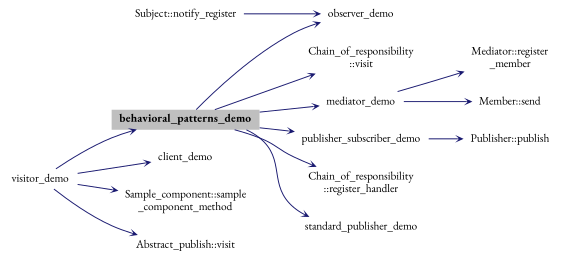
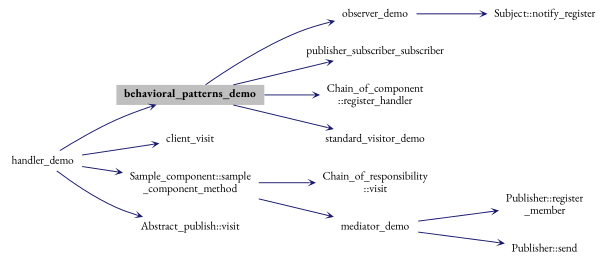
edge "Subject::notify_register" -> "observer_demo": reversed
node "Mediator::register _member": label "Mediator::register _member" -> "Publisher::register _member"
edge "behavioral_patterns_demo" -> "Chain_of_responsibility ::visit": now "Sample_component::sample _component_method" -> "Chain_of_responsibility ::visit"
node "Member::send": label "Member::send" -> "Publisher::send"
edge "behavioral_patterns_demo" -> "mediator_demo": now "Sample_component::sample _component_method" -> "mediator_demo"
node "publisher_subscriber_demo": label "publisher_subscriber_demo" -> "publisher_subscriber_subscriber"
node "Publisher::publish": removed
node "client_demo": label "client_demo" -> "client_visit"
node "visitor_demo": label "visitor_demo" -> "handler_demo"
node "Chain_of_responsibility ::register_handler": label "Chain_of_responsibility ::register_handler" -> "Chain_of_component ::register_handler"
node "standard_publisher_demo": label "standard_publisher_demo" -> "standard_visitor_demo"
